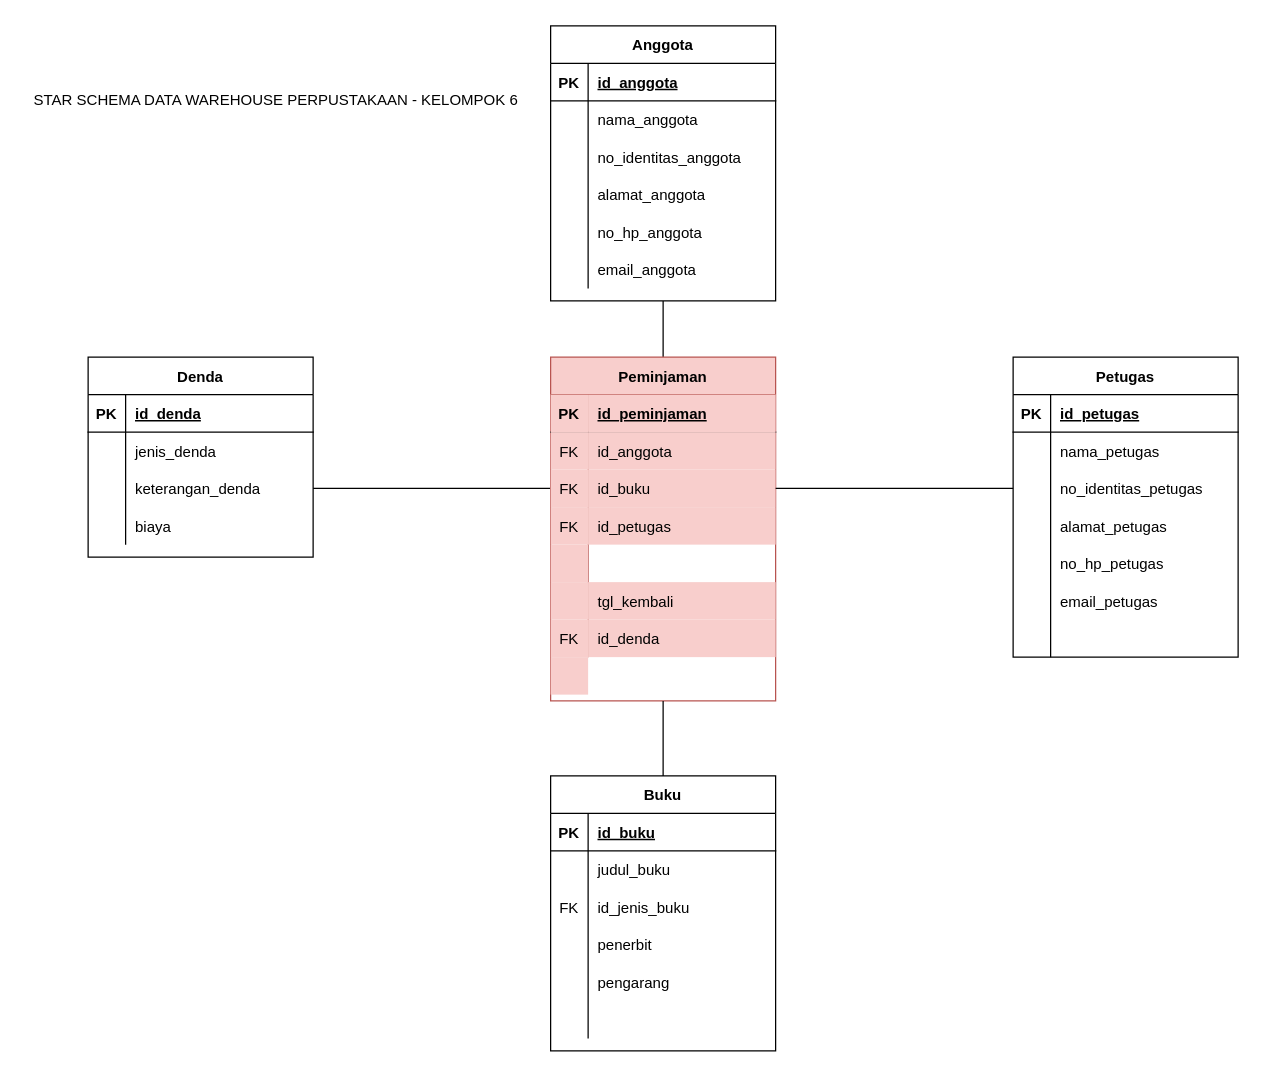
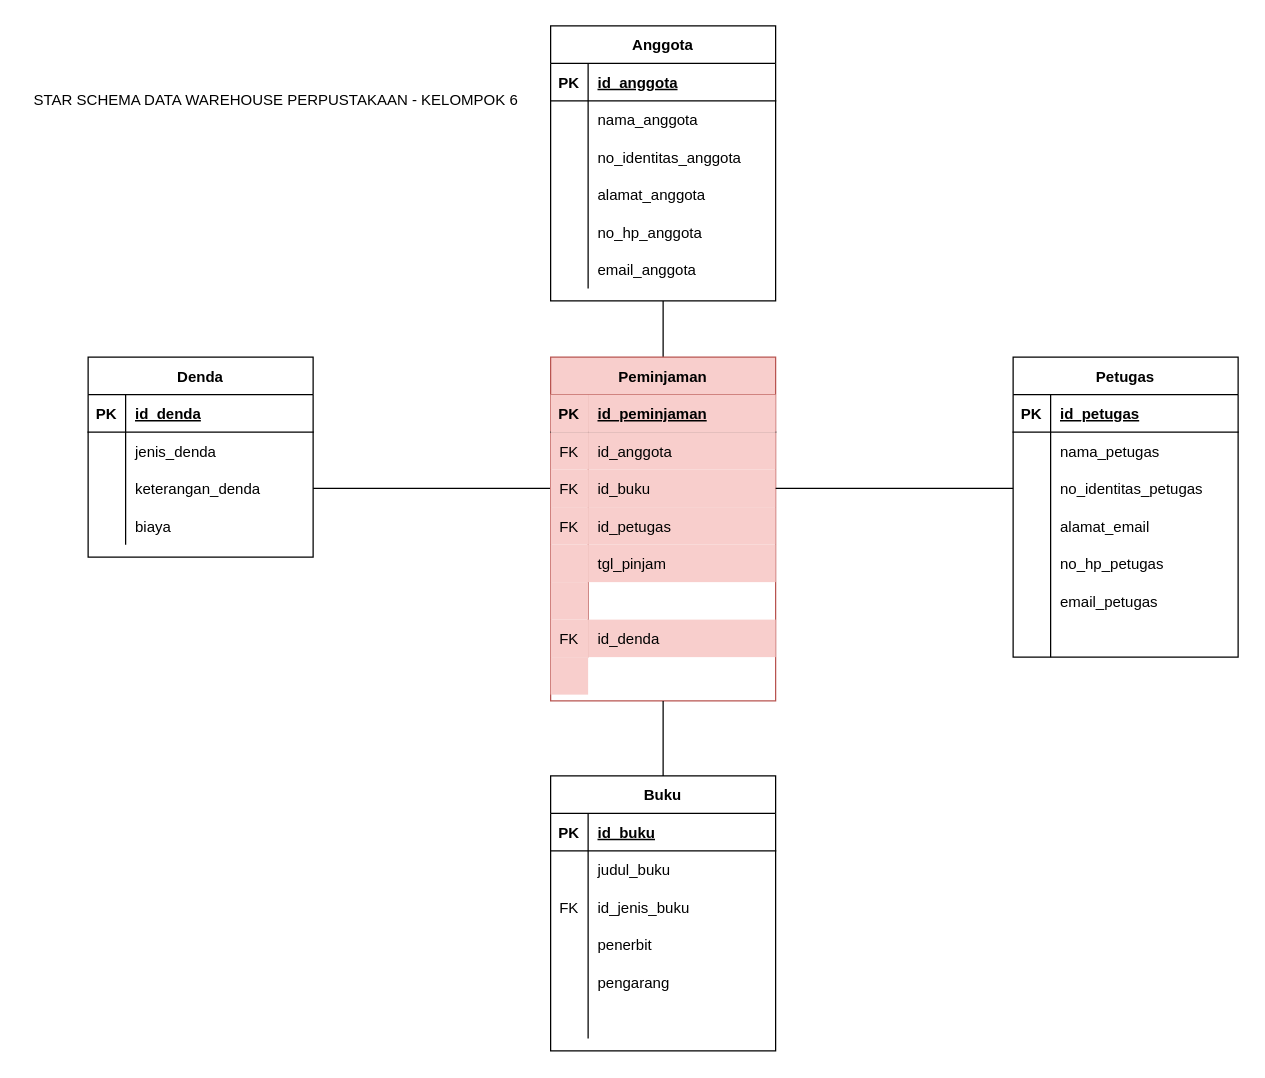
node "alamat_petugas": label "alamat_petugas" -> "alamat_email"
node "tgl_pinjam": added
node "tgl_kembali": removed
